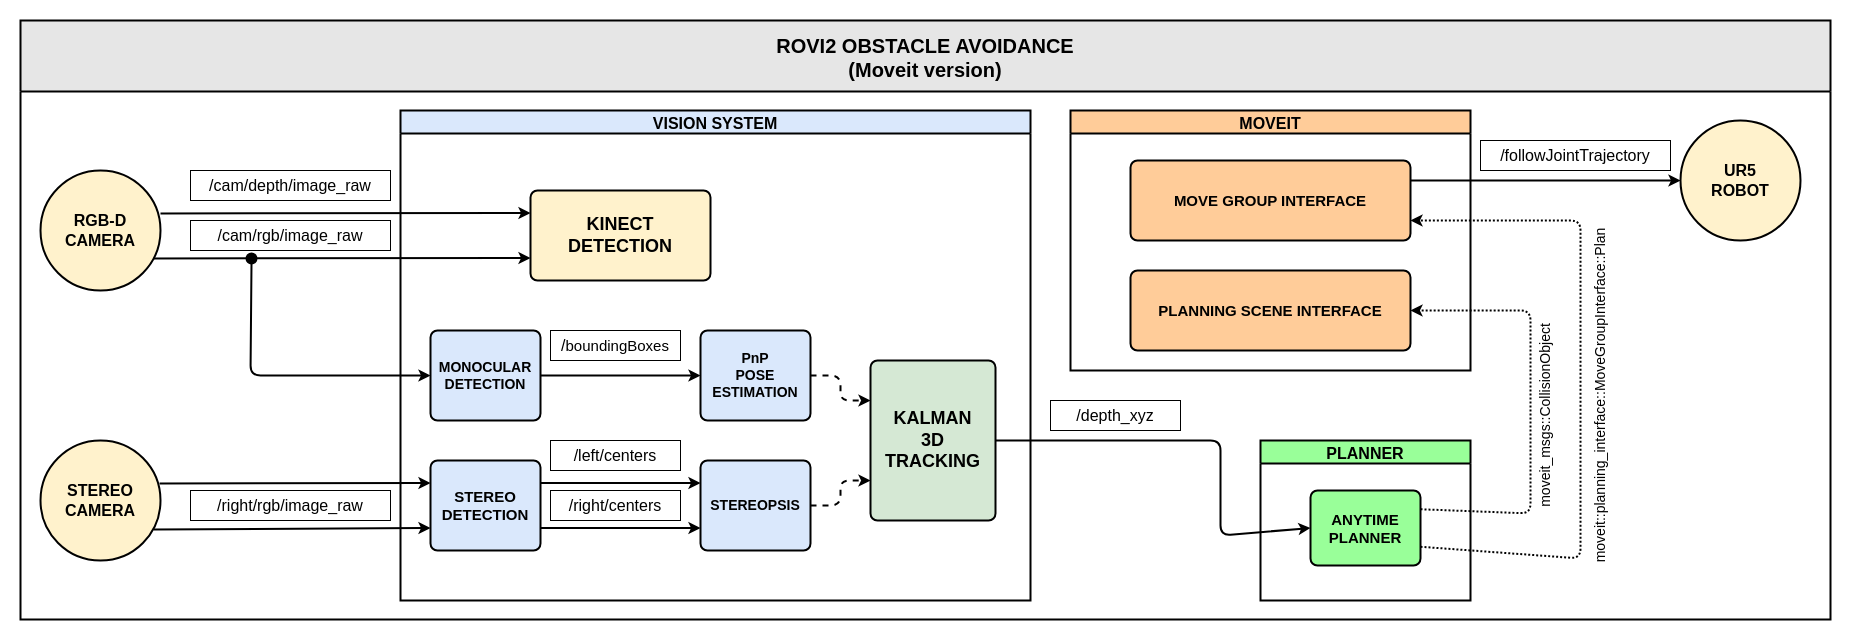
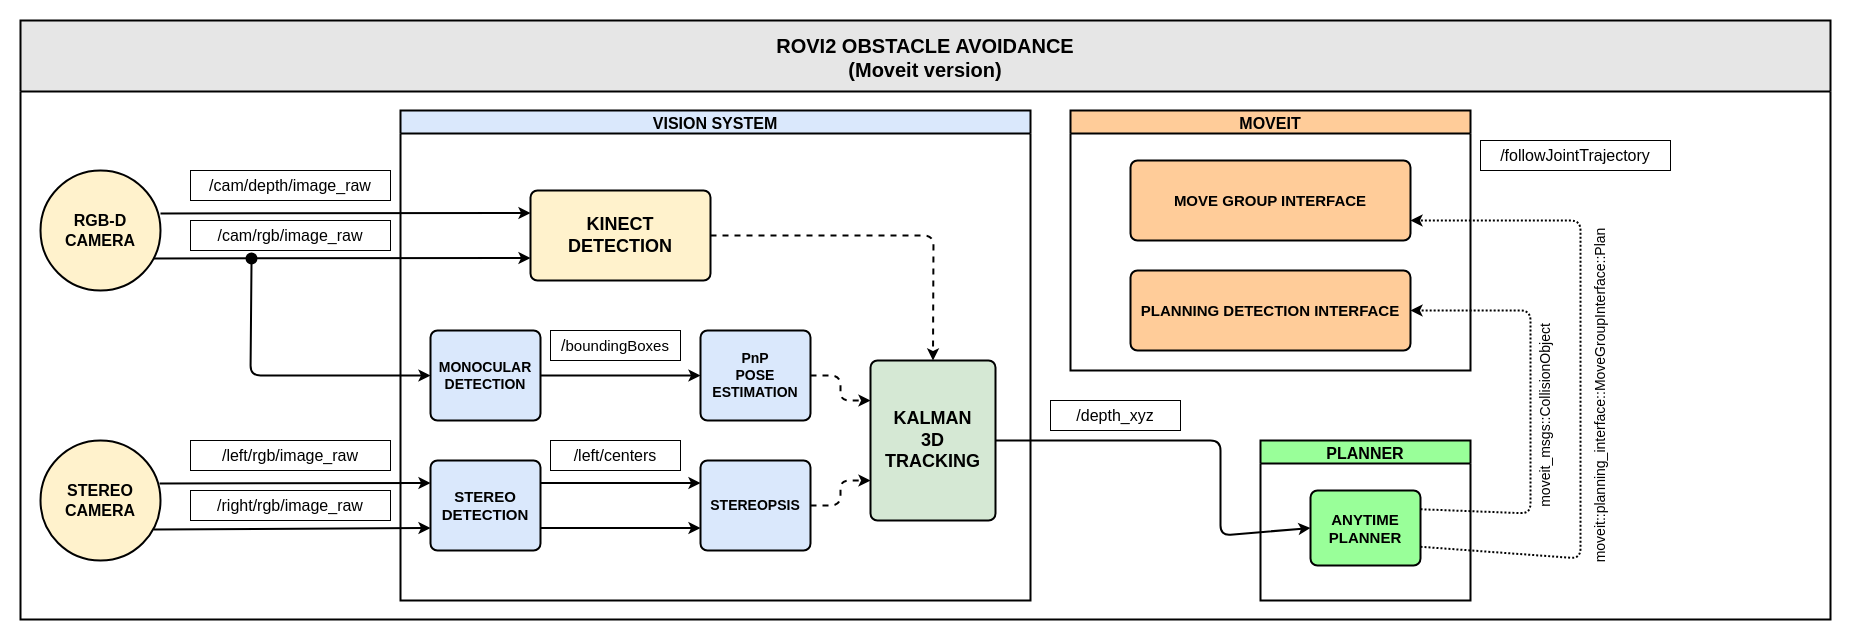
edge "MOVE GROUP INTERFACE" -> "UR5 ROBOT": removed
node "UR5 ROBOT": removed
edge "KINECT DETECTION" -> "KALMAN 3D TRACKING": added
node "PLANNING SCENE INTERFACE": label "PLANNING SCENE INTERFACE" -> "PLANNING DETECTION INTERFACE"
node "/left/rgb/image_raw": added
node "/right/centers": removed
